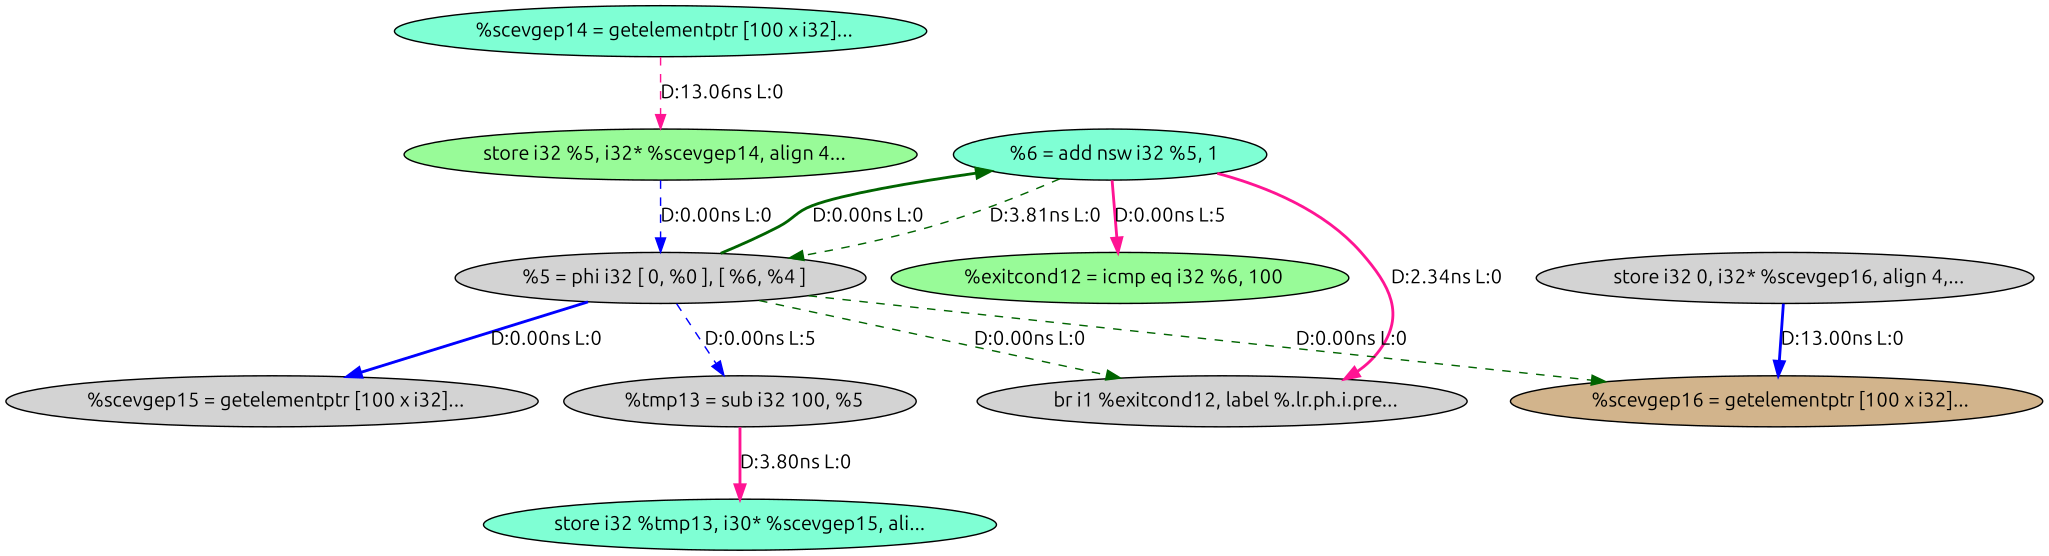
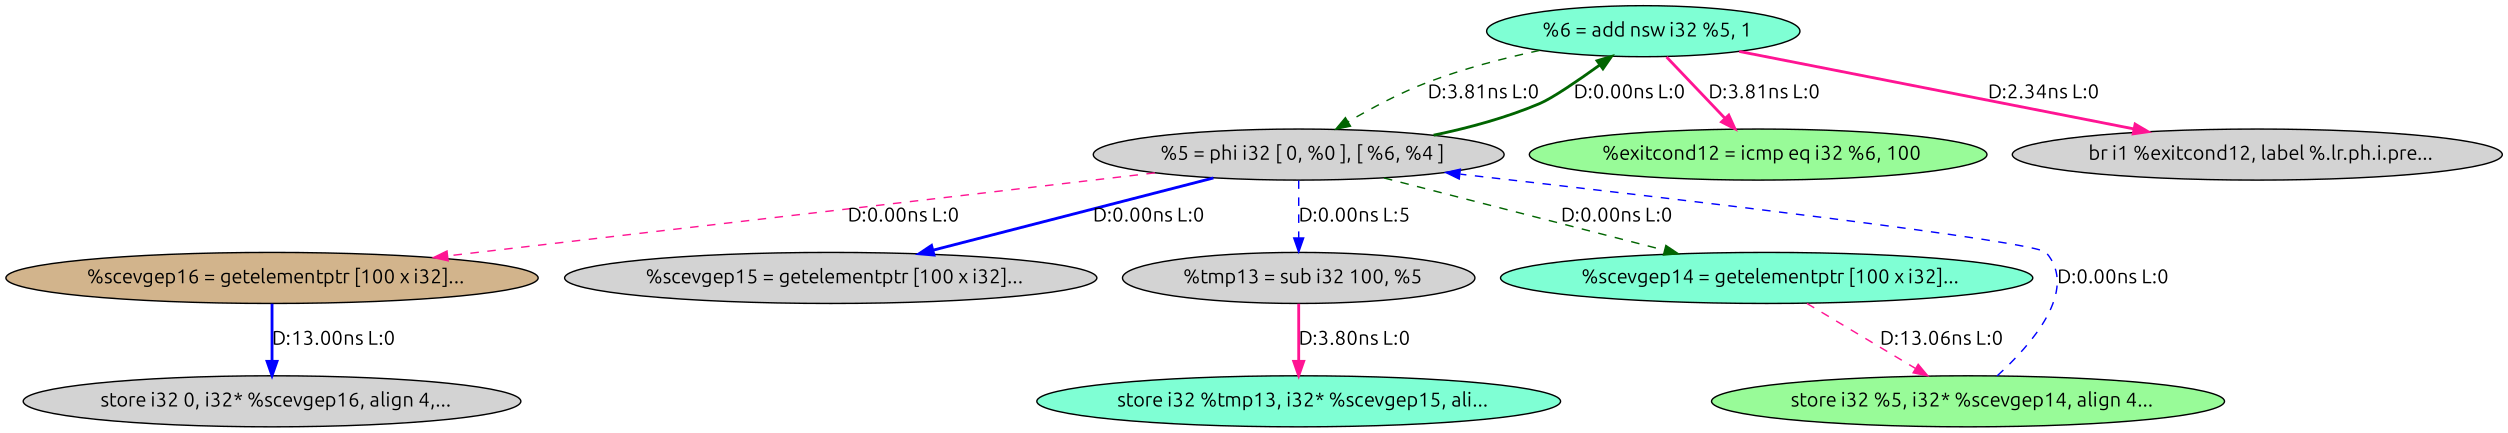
edge "%6 = add nsw i32 %5, 1" -> "%exitcond12 = icmp eq i32 %6, 100": label "D:0.00ns L:5" -> "D:3.81ns L:0"
edge "store i32 0, i32* %scevgep16, align 4,..." -> "%scevgep16 = getelementptr [100 x i32]...": reversed
edge "%5 = phi i32 [ 0, %0 ], [ %6, %4 ]" -> "br i1 %exitcond12, label %.lr.ph.i.pre...": now "%5 = phi i32 [ 0, %0 ], [ %6, %4 ]" -> "%scevgep14 = getelementptr [100 x i32]..."
edge "%5 = phi i32 [ 0, %0 ], [ %6, %4 ]" -> "%scevgep16 = getelementptr [100 x i32]...": color darkgreen -> deeppink
node "store i32 %tmp13, i30* %scevgep15, ali...": label "store i32 %tmp13, i30* %scevgep15, ali..." -> "store i32 %tmp13, i32* %scevgep15, ali..."
